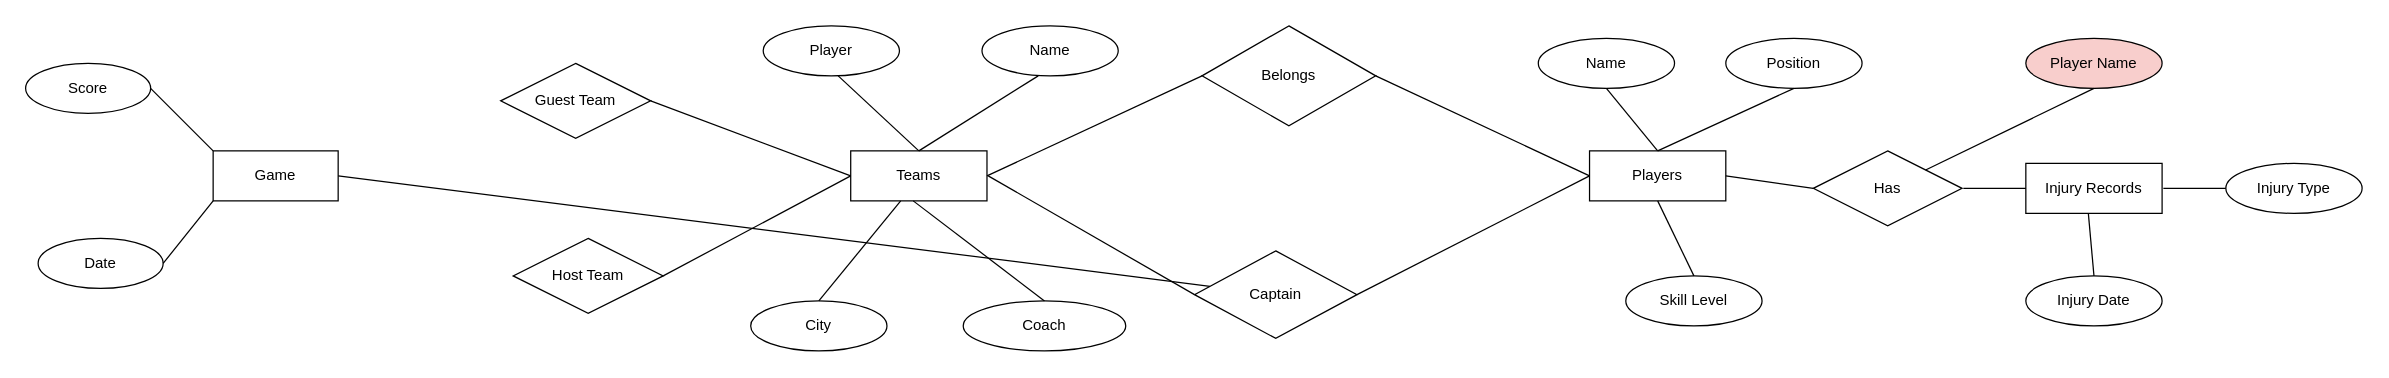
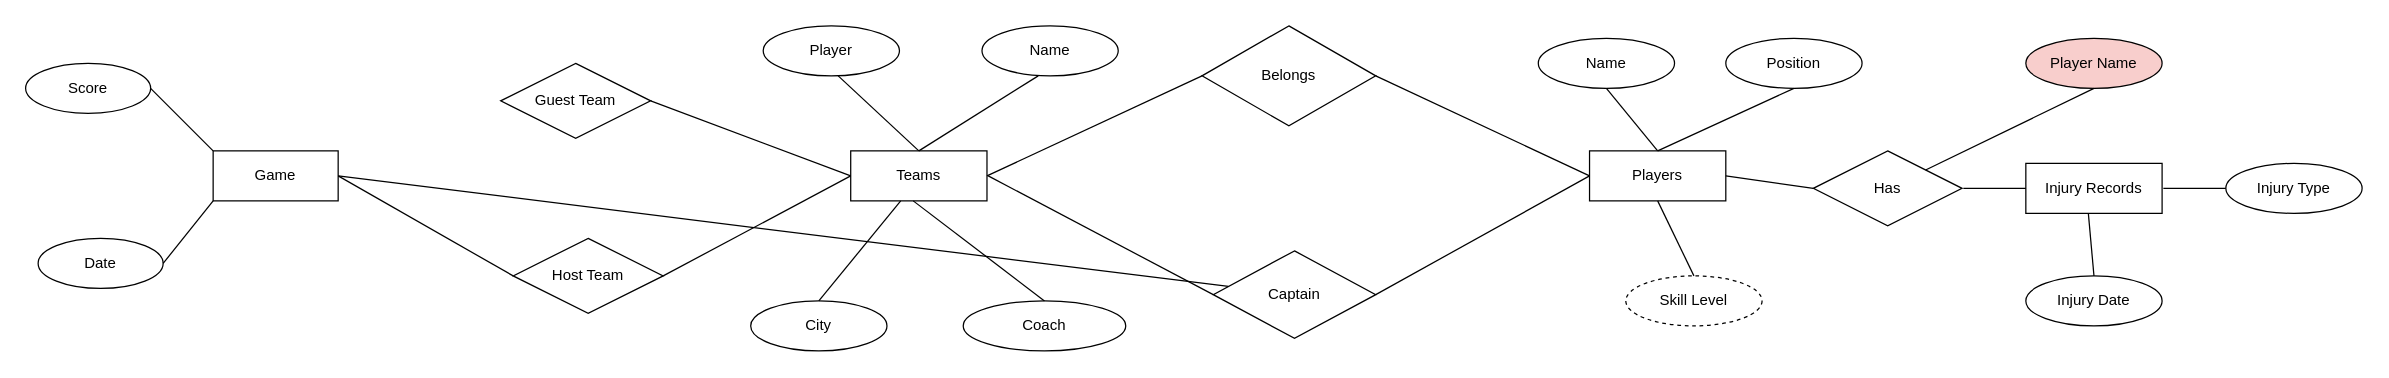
edge "Game" -- "Host Team": added
node "Captain": moved (1276, 294) -> (1294, 294)
node "Skill Level": style solid -> dashed
